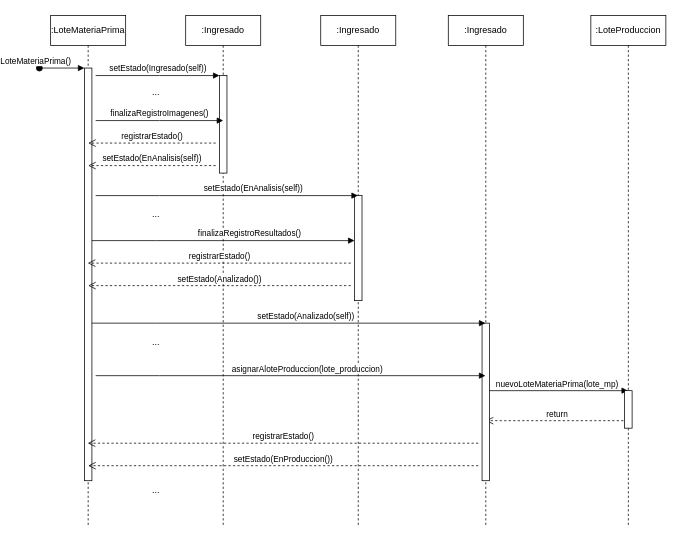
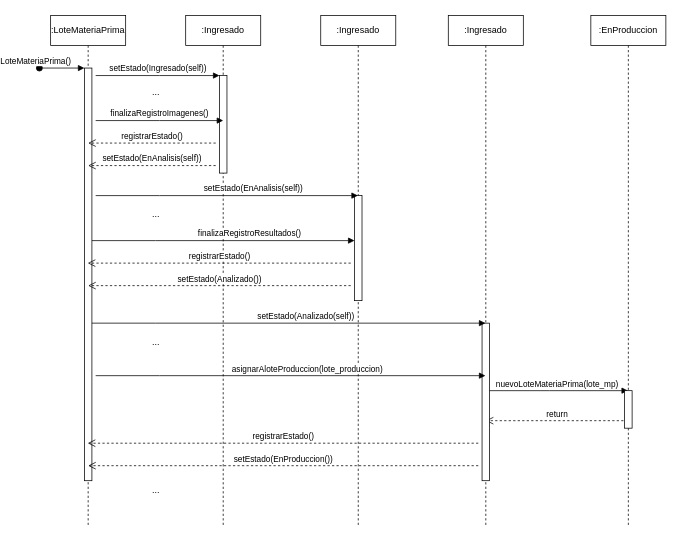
node ":LoteProduccion": label ":LoteProduccion" -> ":EnProduccion"
